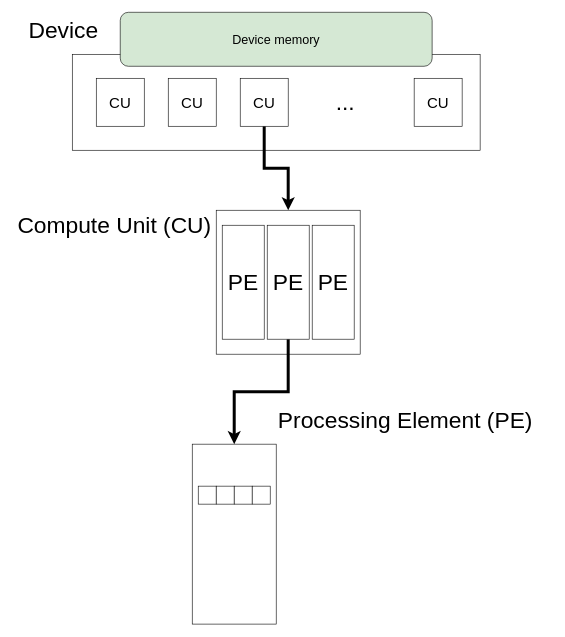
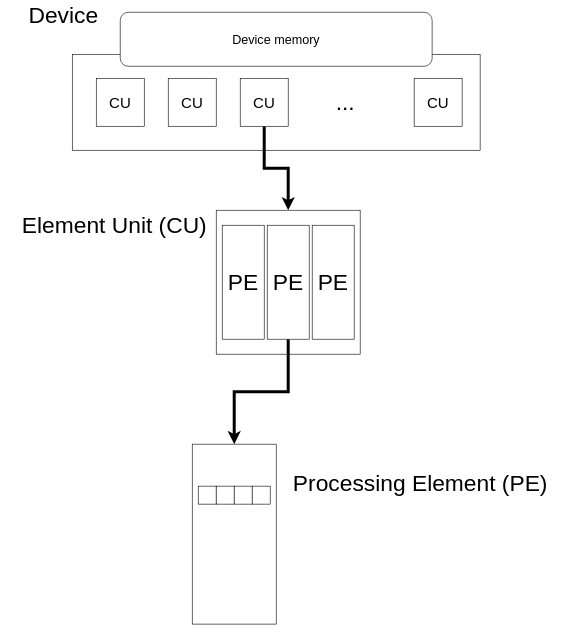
node "Device": moved (63, 30) -> (63, 15)
node "Device memory": fillcolor #d5e8d4 -> #ffffff
node "Compute Unit (CU)": label "Compute Unit (CU)" -> "Element Unit (CU)"
node "Processing Element (PE)": moved (405, 420) -> (420, 483)
